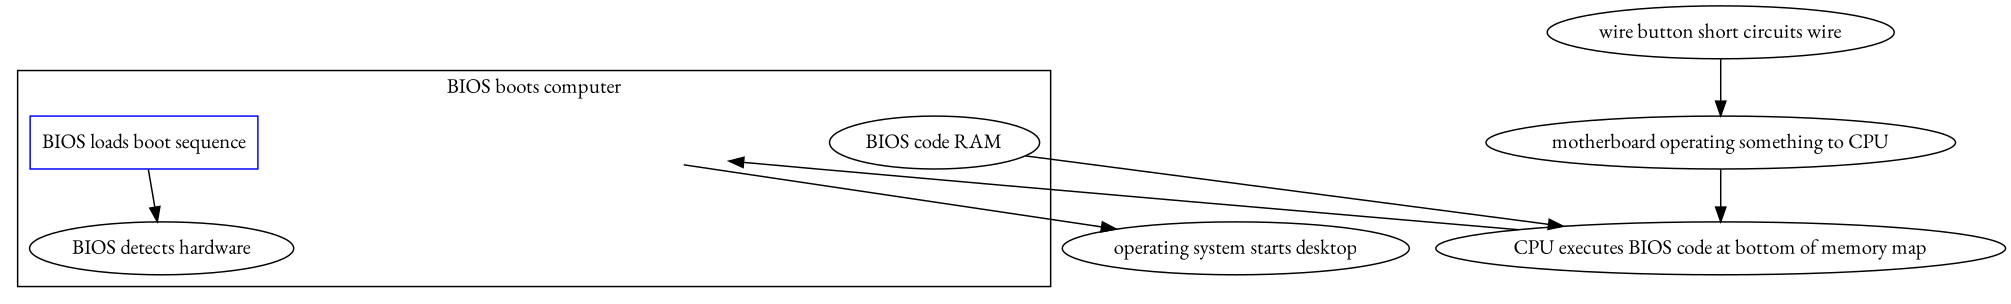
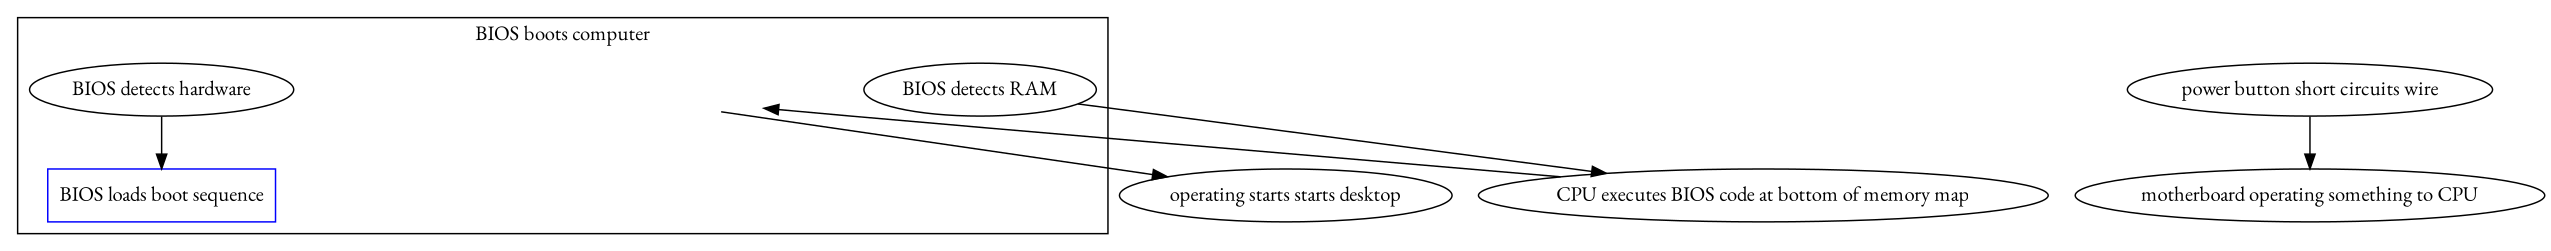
node "wire button short circuits wire": label "wire button short circuits wire" -> "power button short circuits wire"
node "BIOS code RAM": label "BIOS code RAM" -> "BIOS detects RAM"
edge "BIOS loads boot sequence" -> "BIOS detects hardware": reversed
edge "motherboard operating something to CPU" -> "CPU executes BIOS code at bottom of memory map": removed
node "operating system starts desktop": label "operating system starts desktop" -> "operating starts starts desktop"
